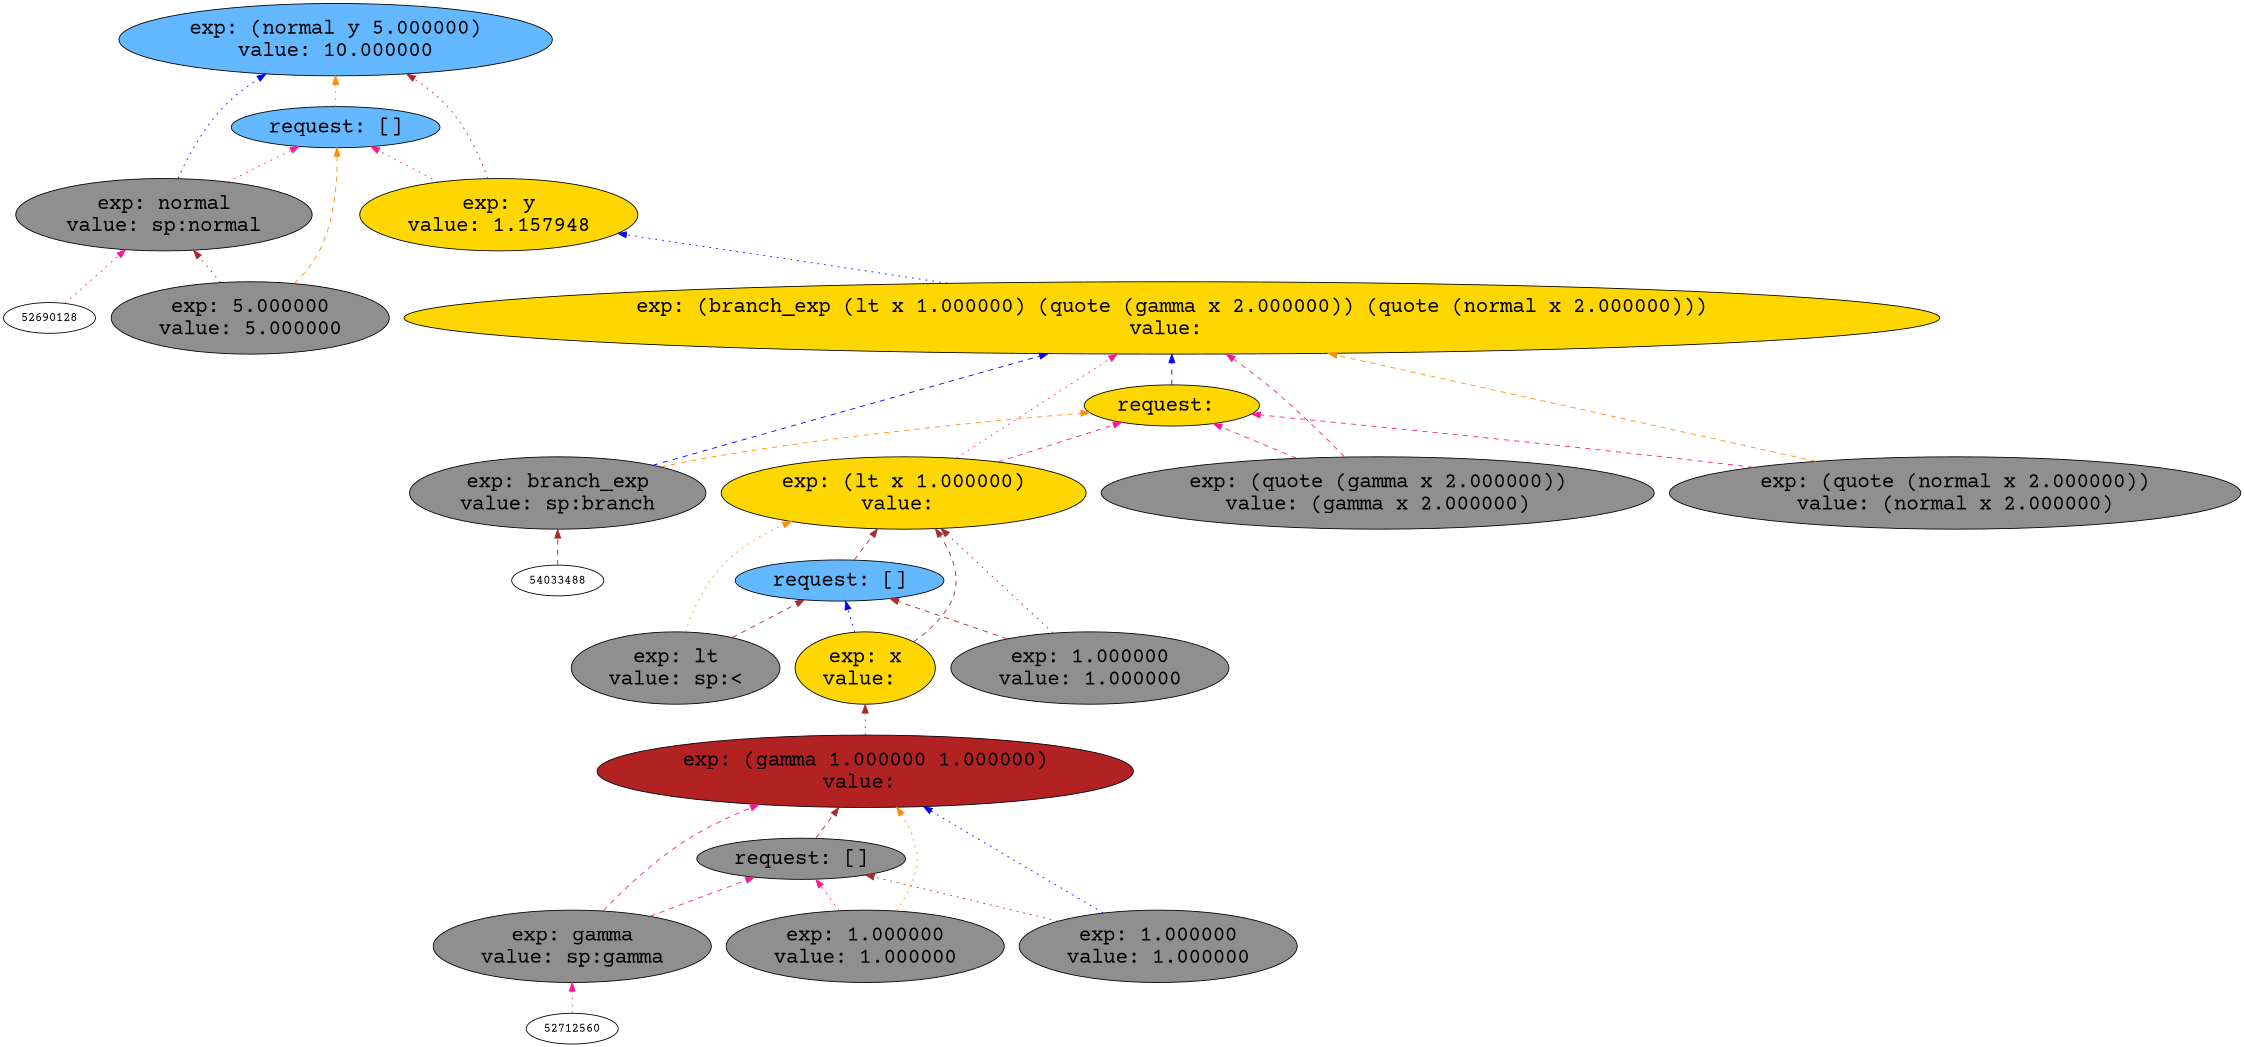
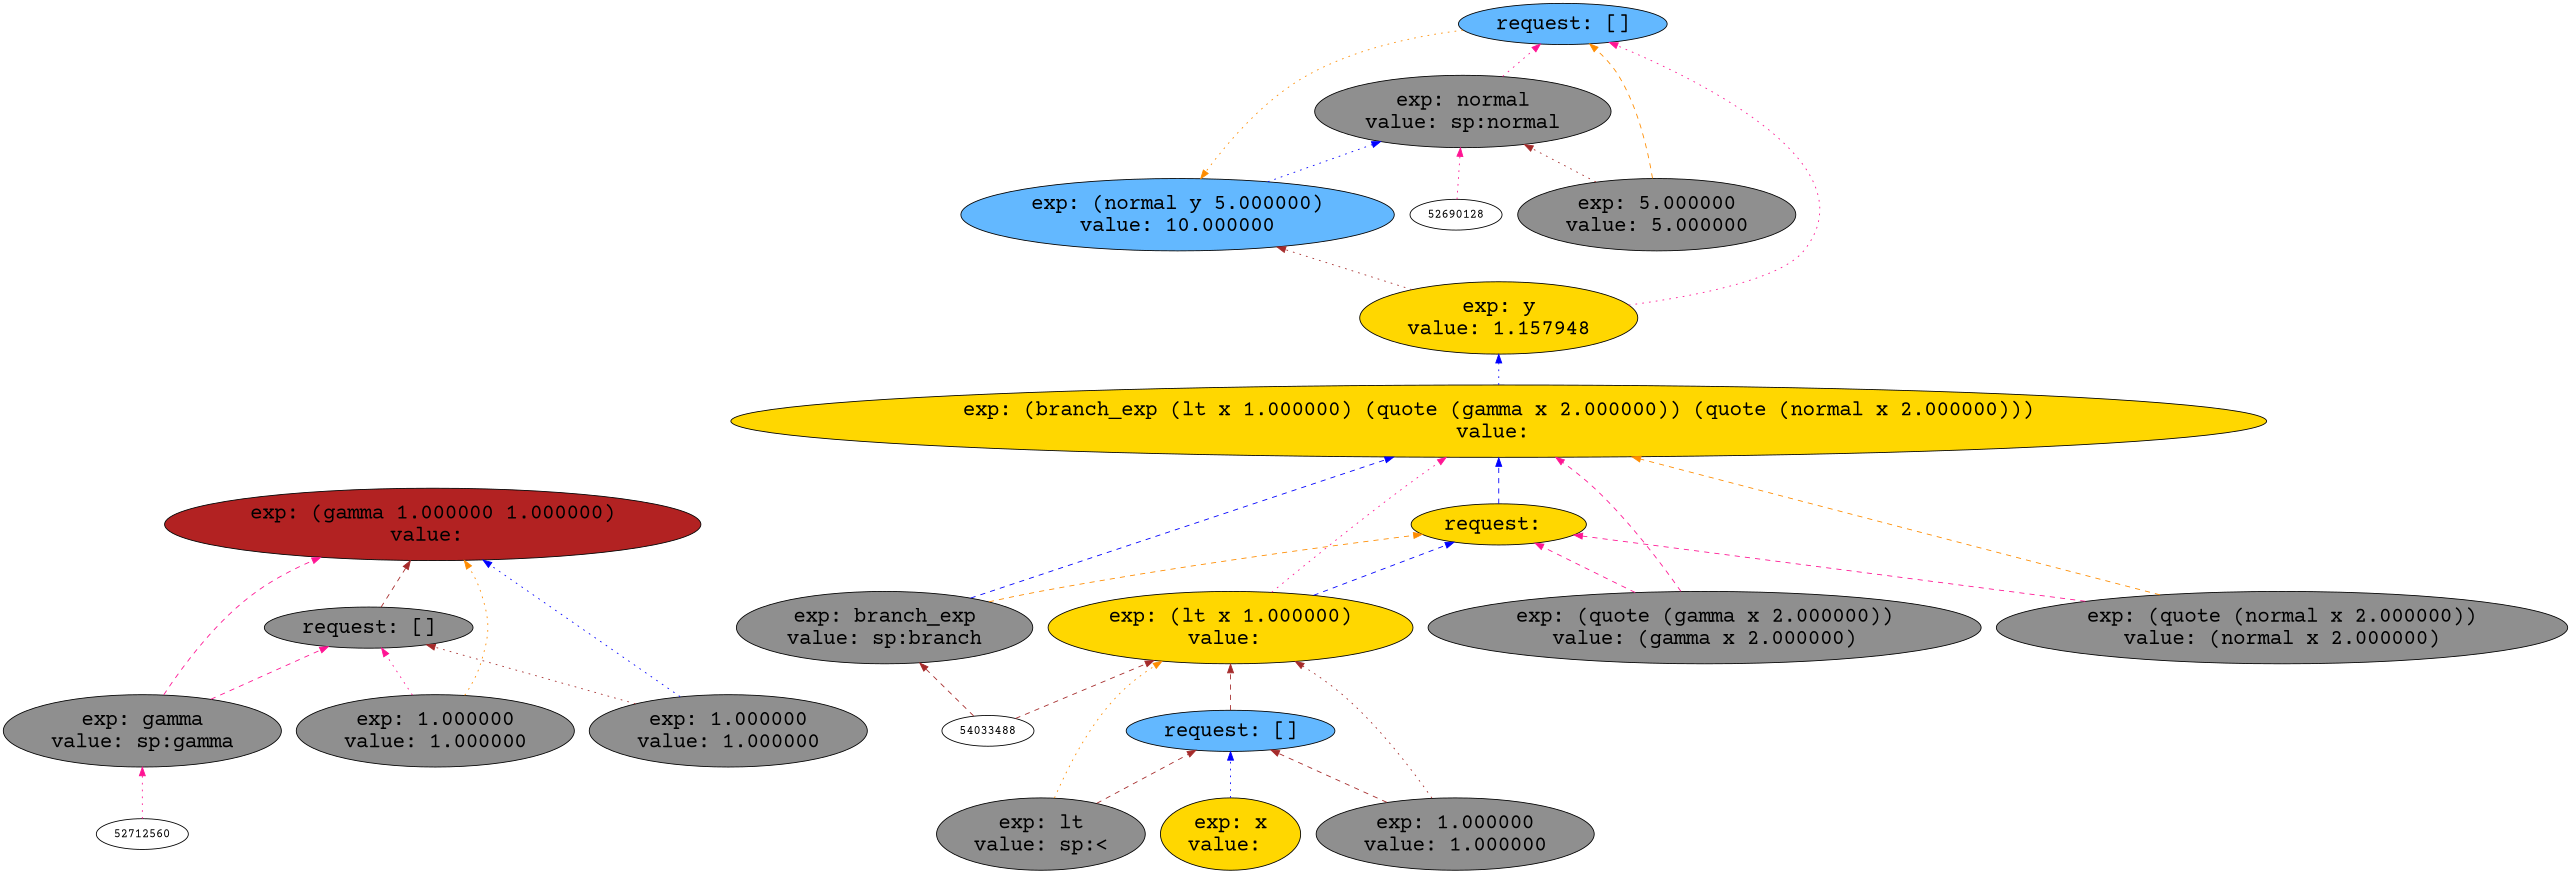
edge "exp: normal value: sp:normal" -> "exp: (normal y 5.000000) value: 10.000000": reversed
edge "exp: (lt x 1.000000) value:" -> "request:": color deeppink -> blue
edge "exp: x value:" -> "exp: (lt x 1.000000) value:": now "54033488" -> "exp: (lt x 1.000000) value:"
edge "exp: (gamma 1.000000 1.000000) value:" -> "exp: x value:": removed
